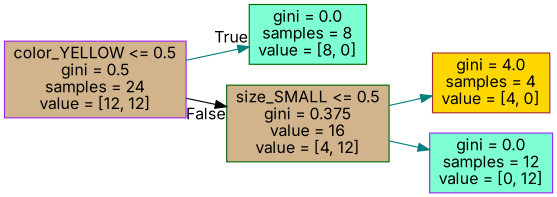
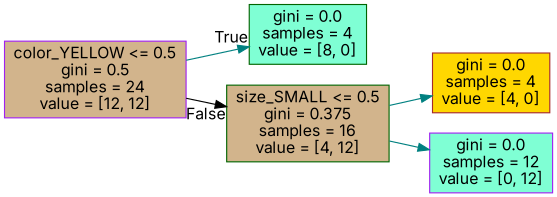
node "gini = 0.0 samples = 8 value = [8, 0]": label "gini = 0.0 samples = 8 value = [8, 0]" -> "gini = 0.0 samples = 4 value = [8, 0]"
node "gini = 4.0 samples = 4 value = [4, 0]": label "gini = 4.0 samples = 4 value = [4, 0]" -> "gini = 0.0 samples = 4 value = [4, 0]"
node "size_SMALL <= 0.5 gini = 0.375 value = 16 value = [4, 12]": label "size_SMALL <= 0.5 gini = 0.375 value = 16 value = [4, 12]" -> "size_SMALL <= 0.5 gini = 0.375 samples = 16 value = [4, 12]"
